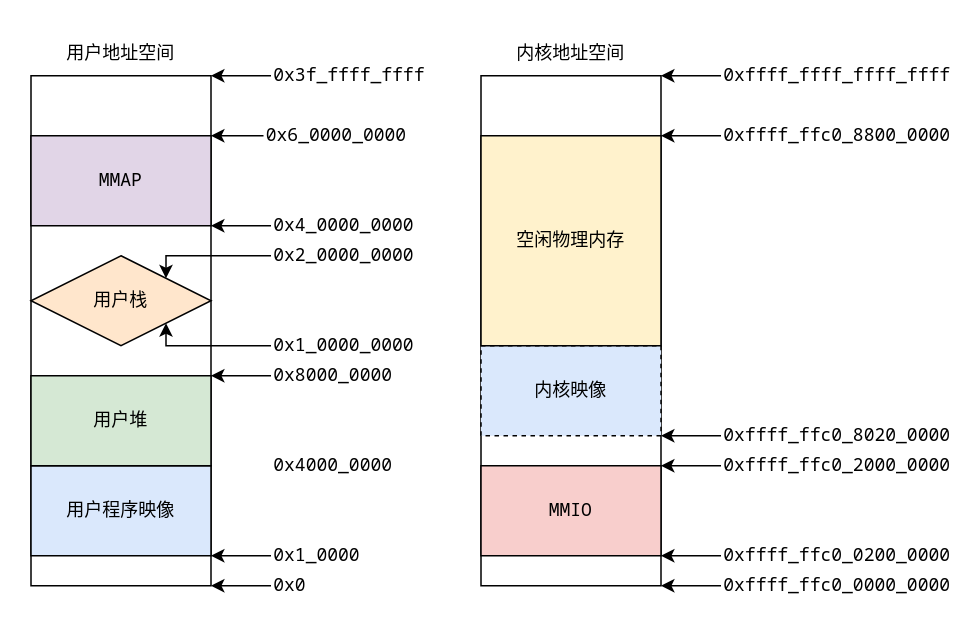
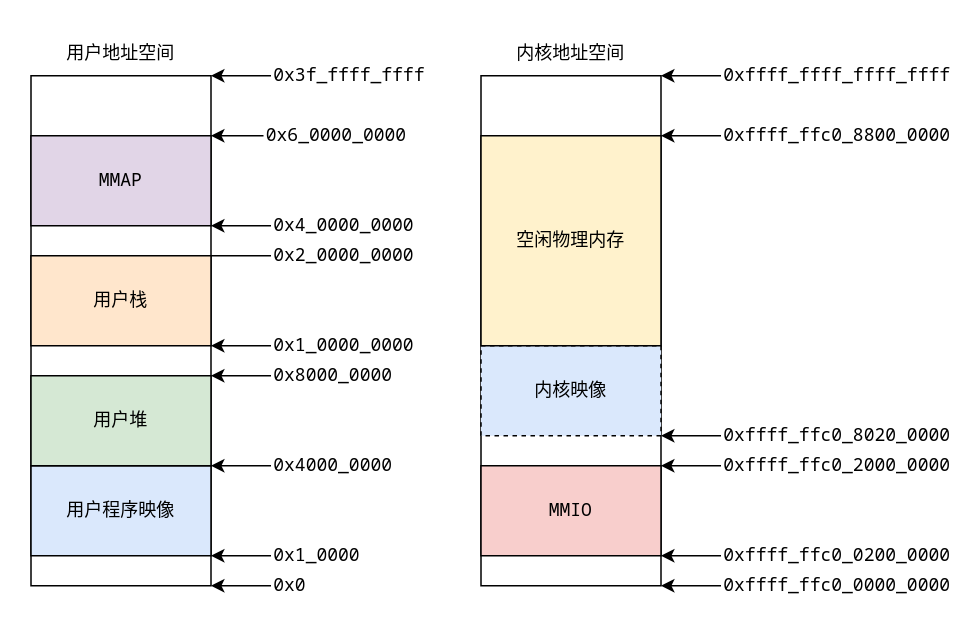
edge "0x2_0000_0000" -> "用户栈": arrowhead classic -> none
node "用户栈": shape diamond -> rectangle
edge "0x4000_0000" -> "用户堆": added
